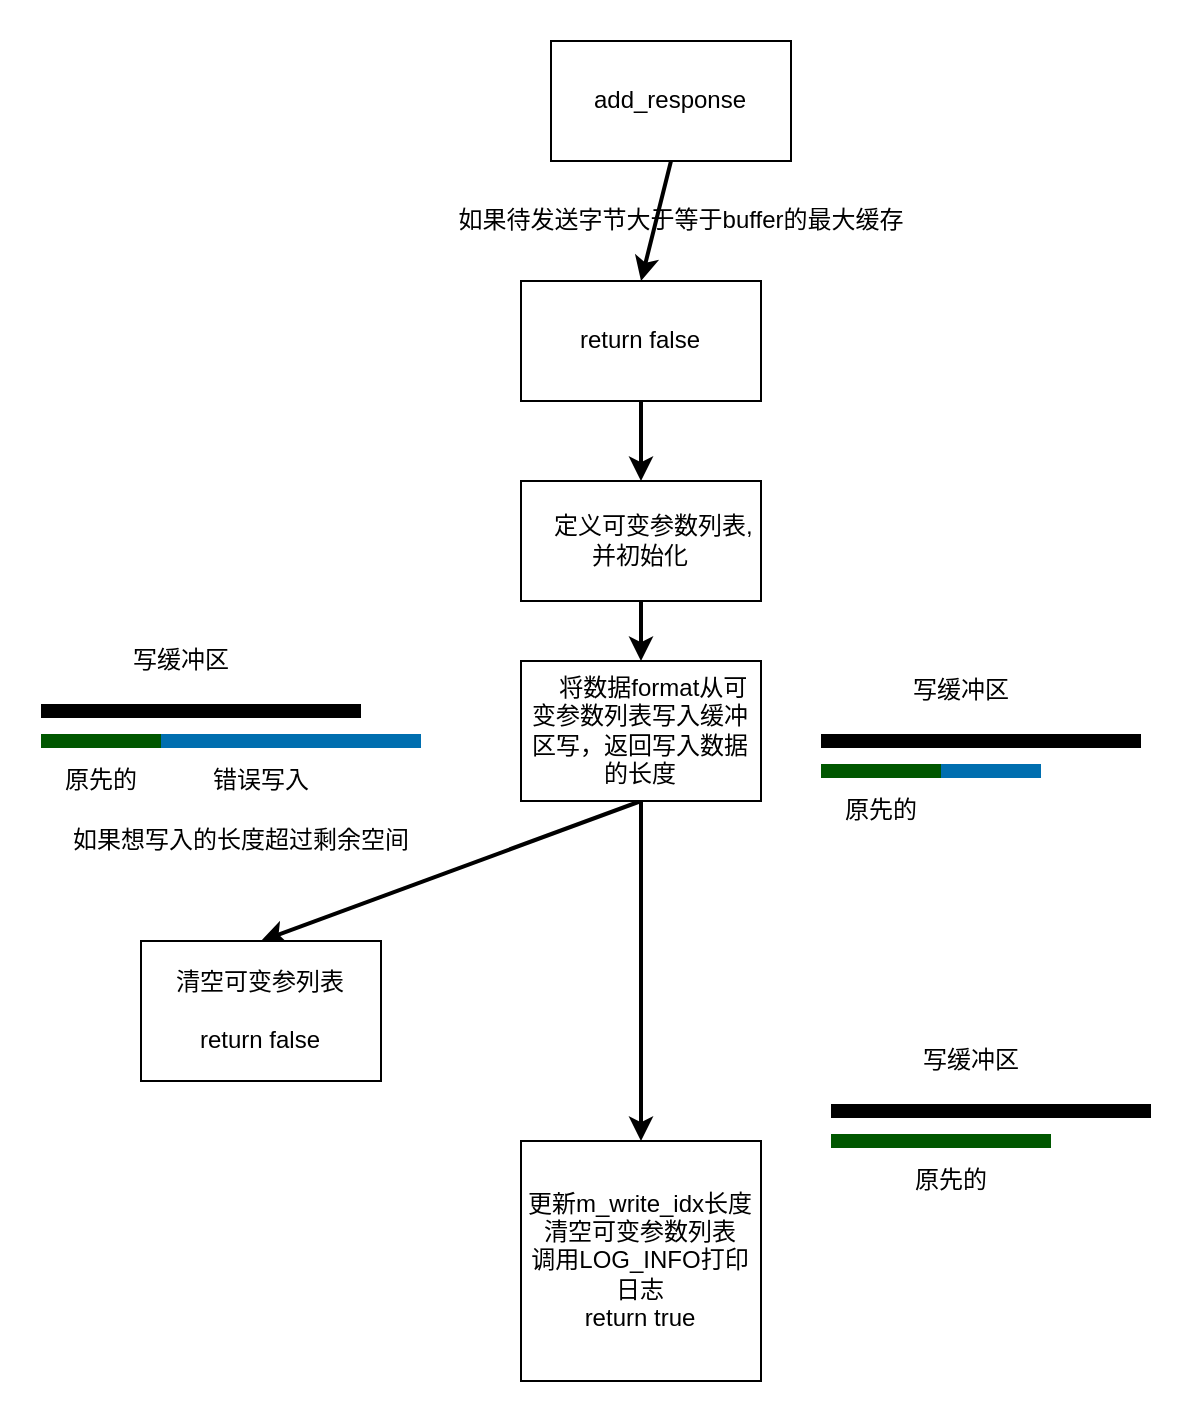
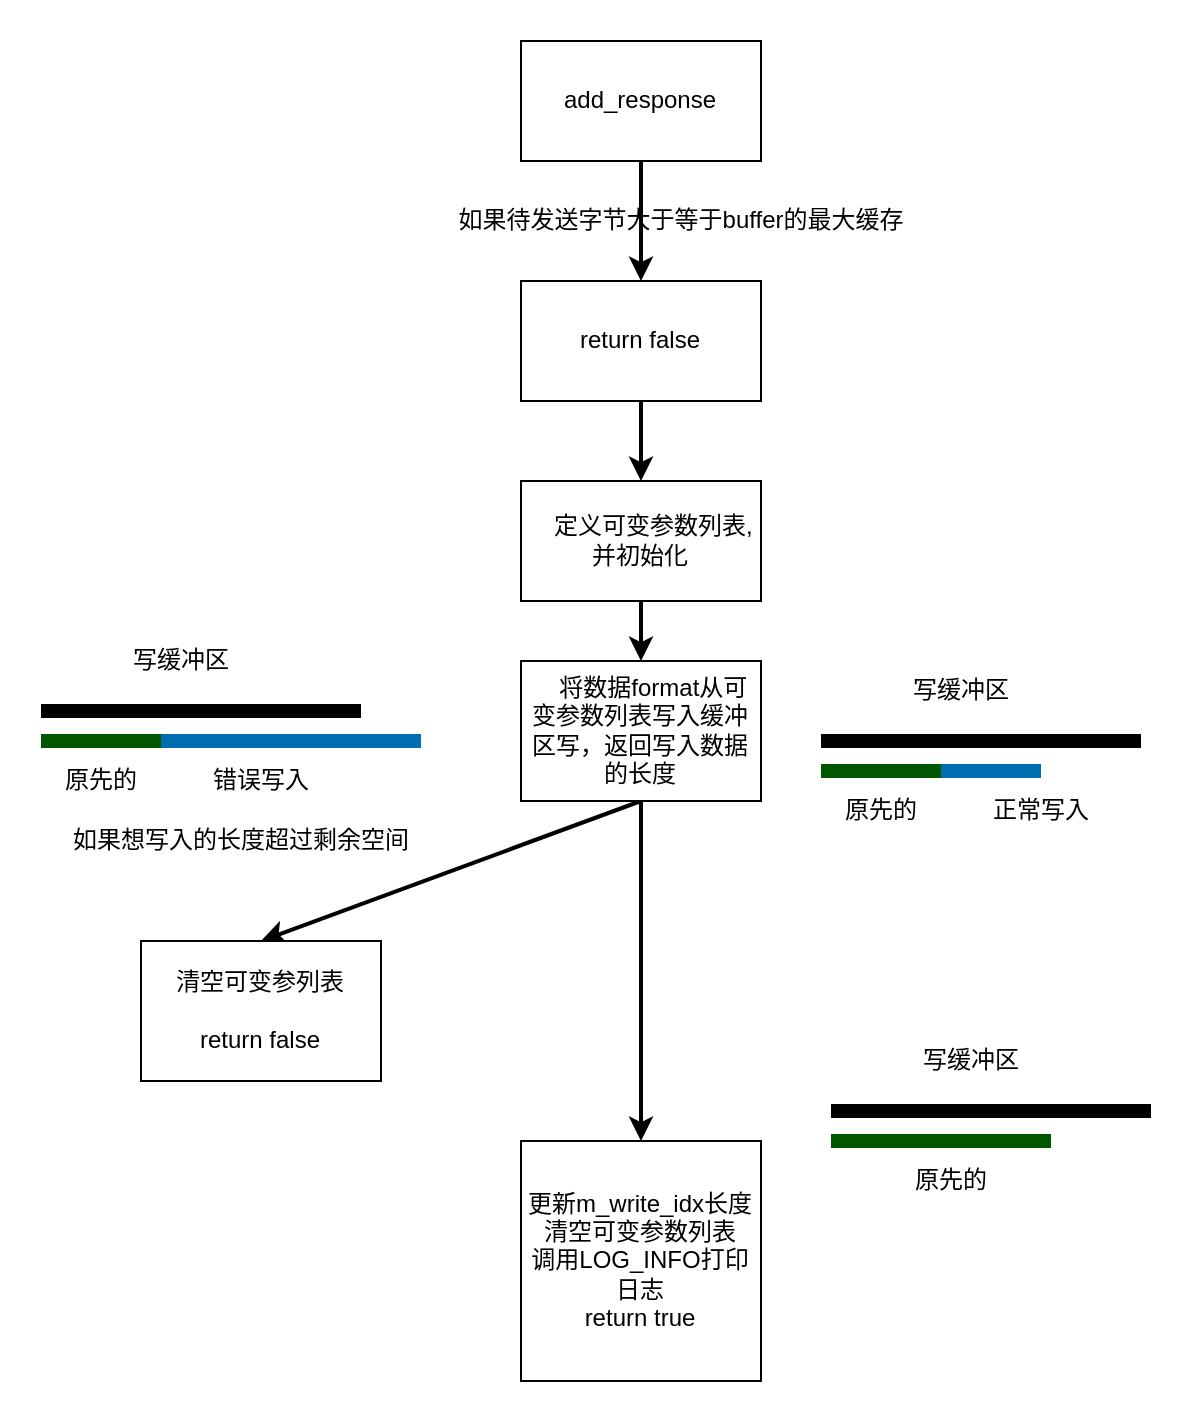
node "add_response": moved (671, 101) -> (641, 101)
node "正常写入": added
